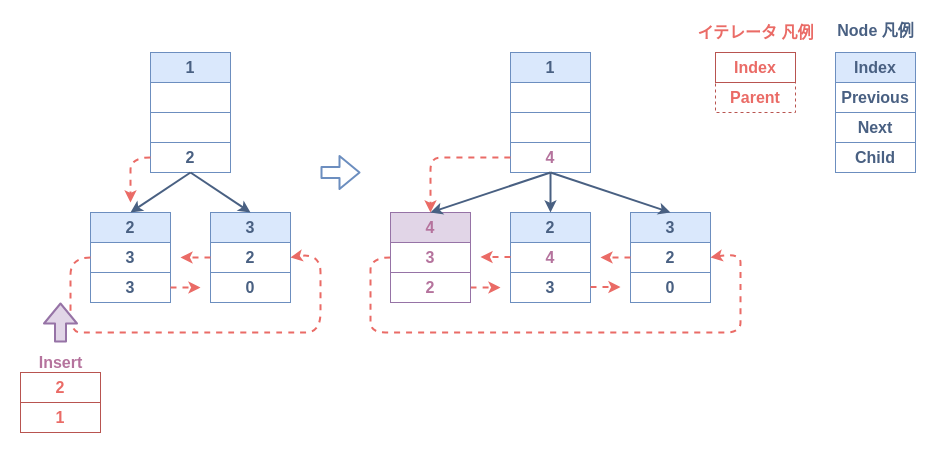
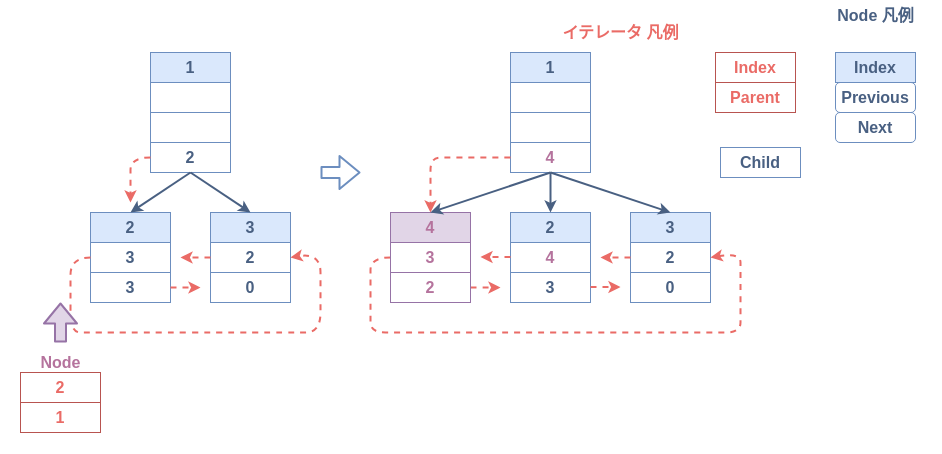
node "Node 凡例": moved (876, 31) -> (876, 16)
node "イテレータ 凡例": moved (756, 33) -> (621, 33)
node "Parent": style dashed -> solid
node "Previous": shape rectangle -> rounded rectangle
node "Next": shape rectangle -> rounded rectangle
node "Child": moved (876, 158) -> (761, 163)
node "Insert": label "Insert" -> "Node"
